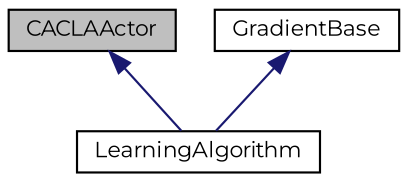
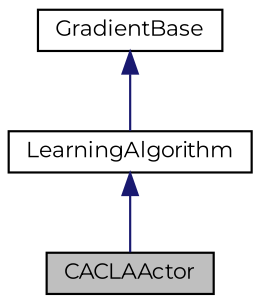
edge "LearningAlgorithm" -> "CACLAActor": reversed
